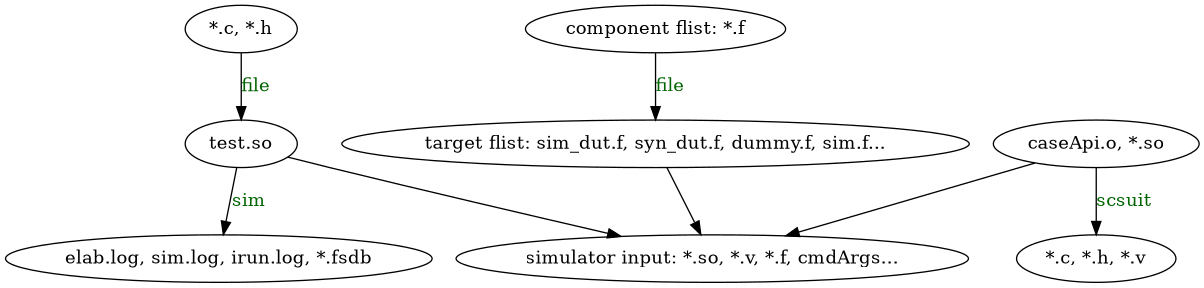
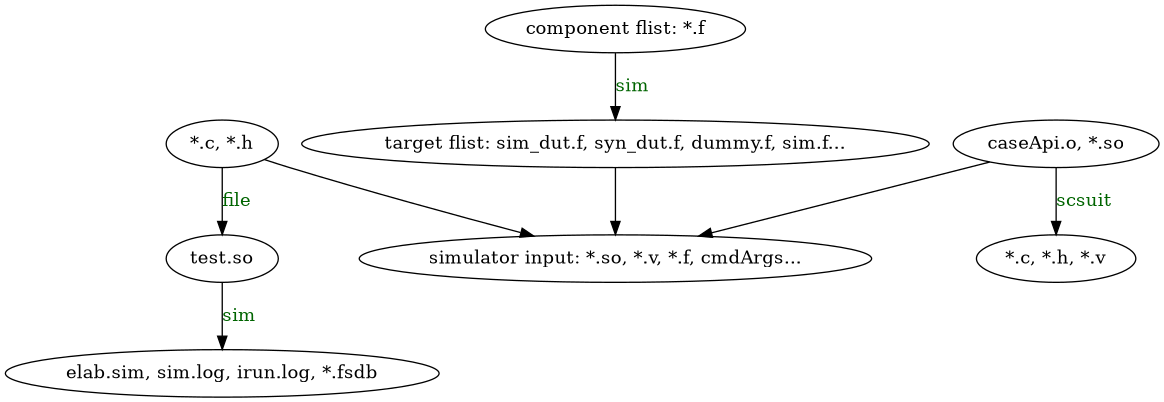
edge "component flist: *.f" -> "target flist: sim_dut.f, syn_dut.f, dummy.f, sim.f...": label "file" -> "sim"
edge "test.so" -> "simulator input: *.so, *.v, *.f, cmdArgs...": now "*.c, *.h" -> "simulator input: *.so, *.v, *.f, cmdArgs..."
node "elab.log, sim.log, irun.log, *.fsdb": label "elab.log, sim.log, irun.log, *.fsdb" -> "elab.sim, sim.log, irun.log, *.fsdb"
